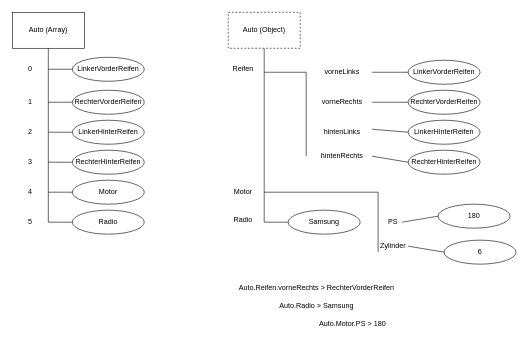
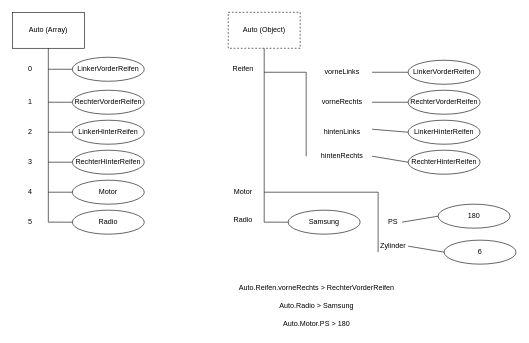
node "Auto.Motor.PS > 180": moved (353, 324) -> (317, 324)
